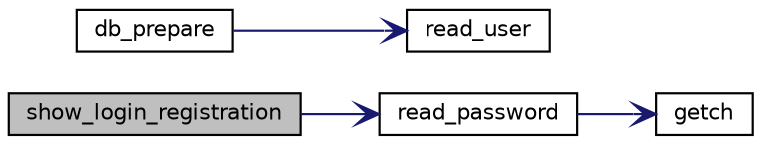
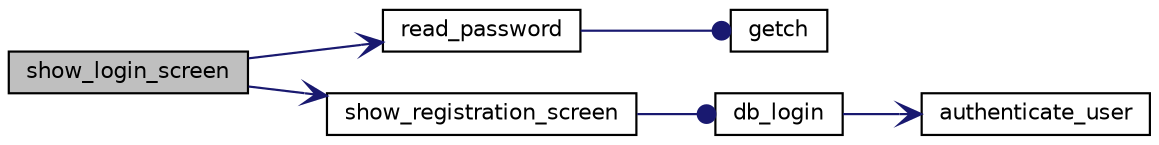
node "db_prepare": label "db_prepare" -> "db_login"
node "read_user": label "read_user" -> "authenticate_user"
node "show_login_registration": label "show_login_registration" -> "show_login_screen"
node "show_registration_screen": added
edge "read_password" -> "getch": arrowhead vee -> dot
